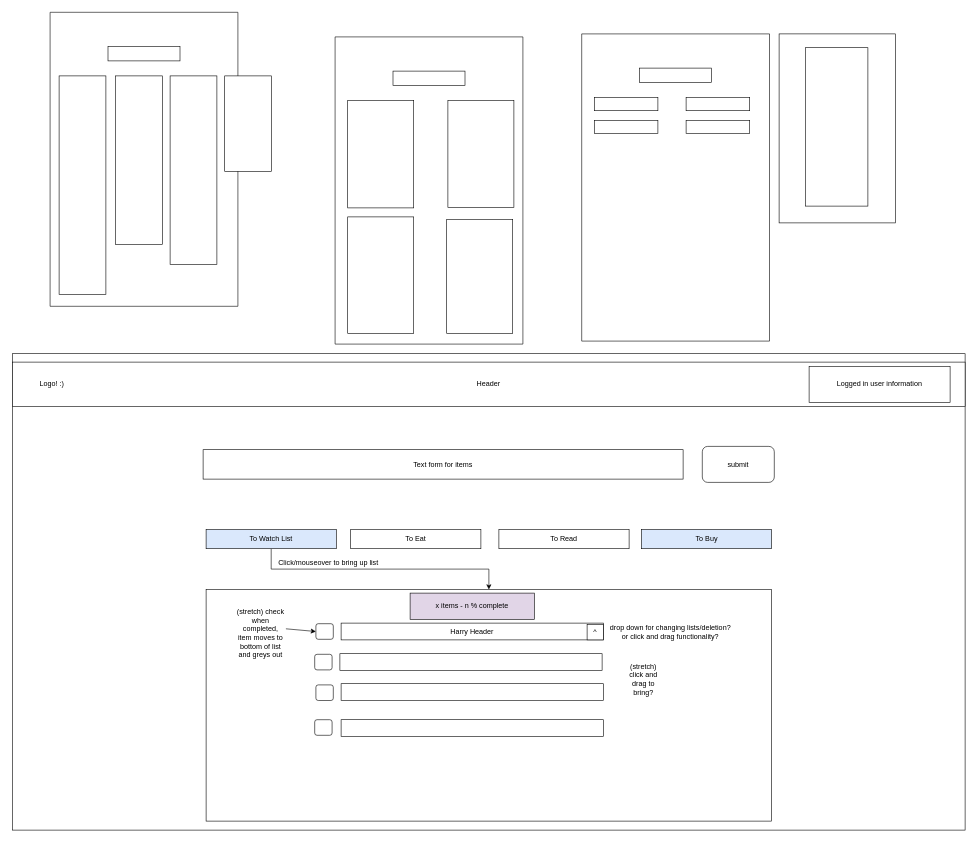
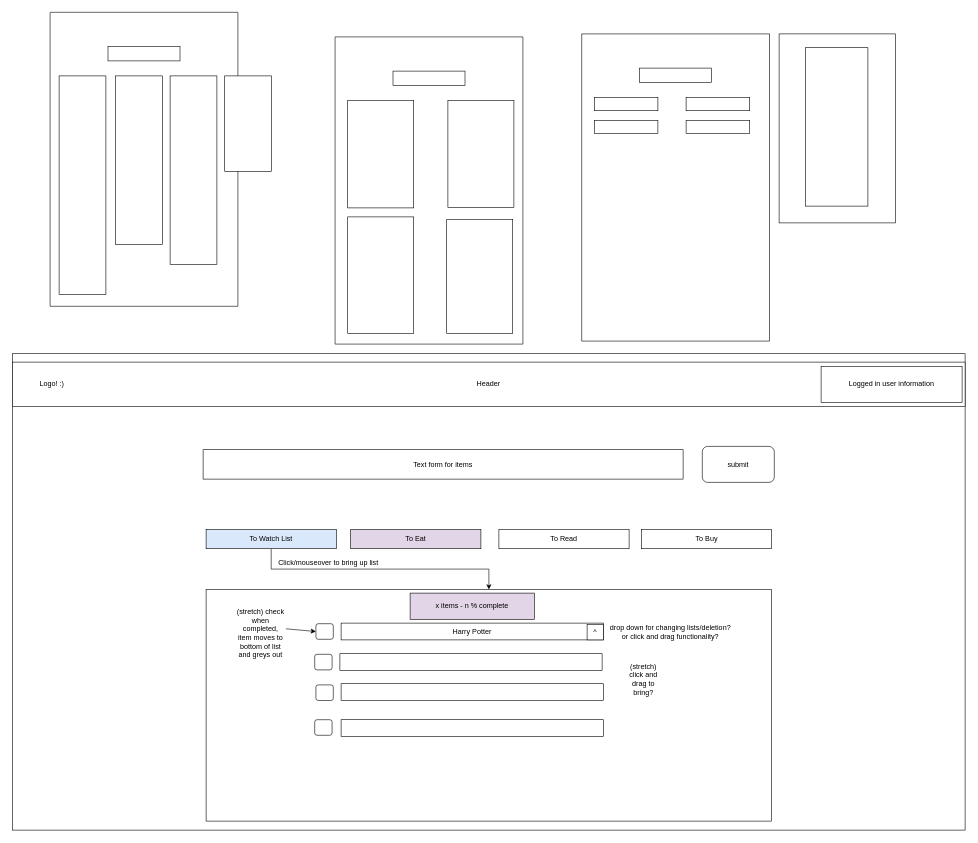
node "Logged in user information": moved (880, 384) -> (892, 384)
node "To Eat": fillcolor #ffffff -> #e1d5e7
node "To Buy": fillcolor #dae8fc -> #ffffff
node "Harry Header": label "Harry Header" -> "Harry Potter"
